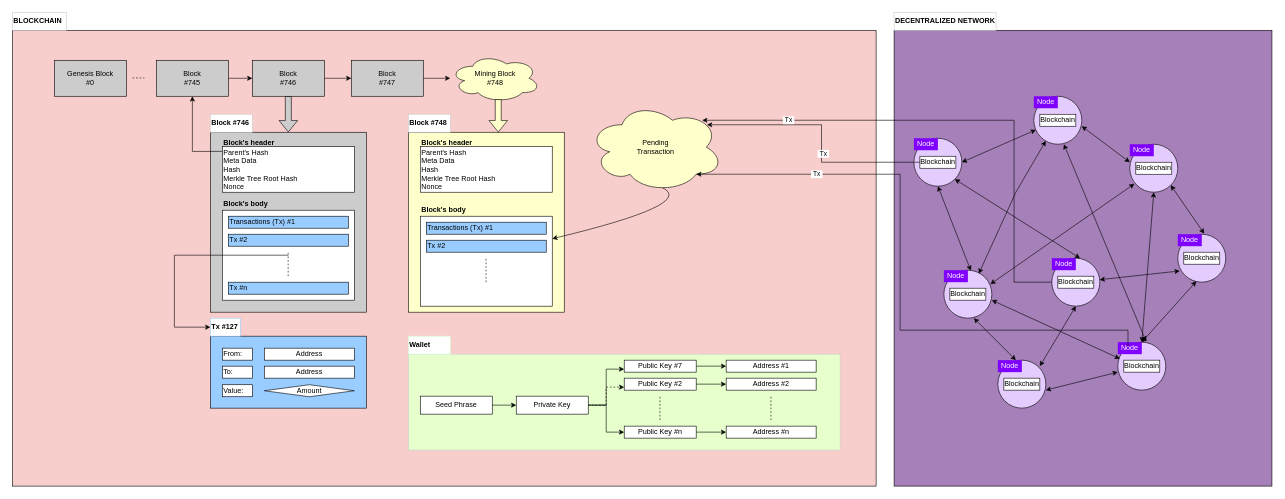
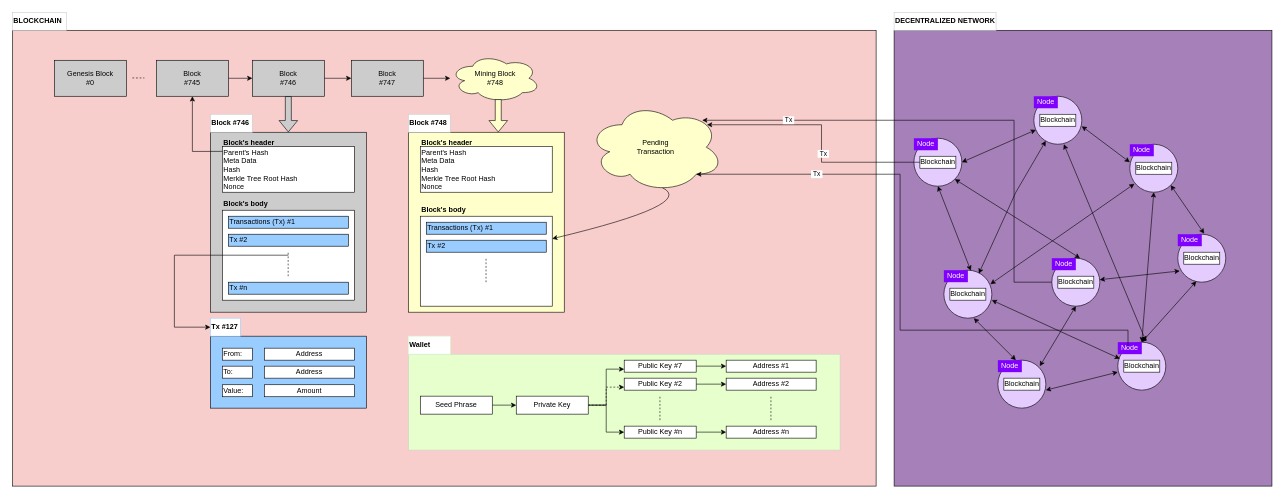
node "Amount": shape diamond -> rectangle
